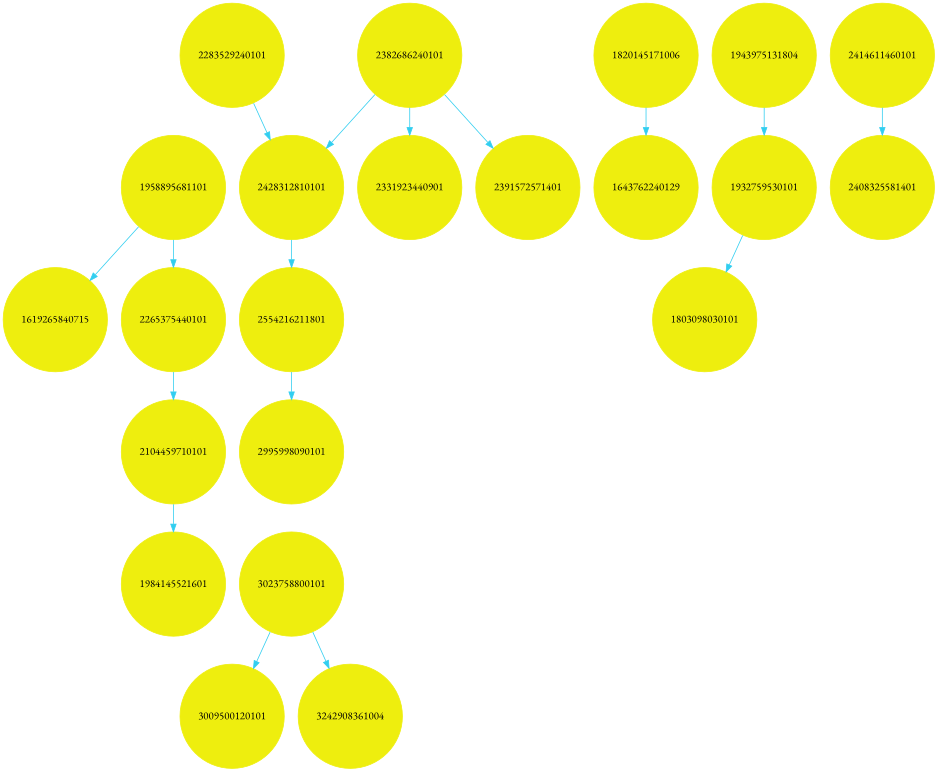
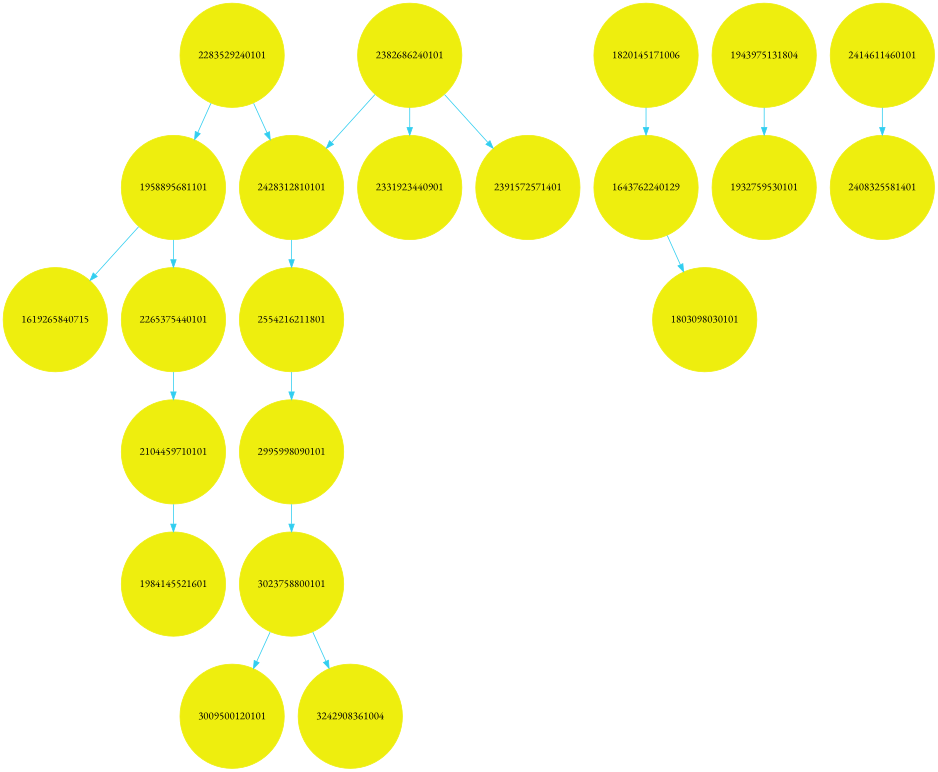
edge "2283529240101" -> "1958895681101": added
edge "1932759530101" -> "1803098030101": now "1643762240129" -> "1803098030101"
edge "2995998090101" -> "3023758800101": added
